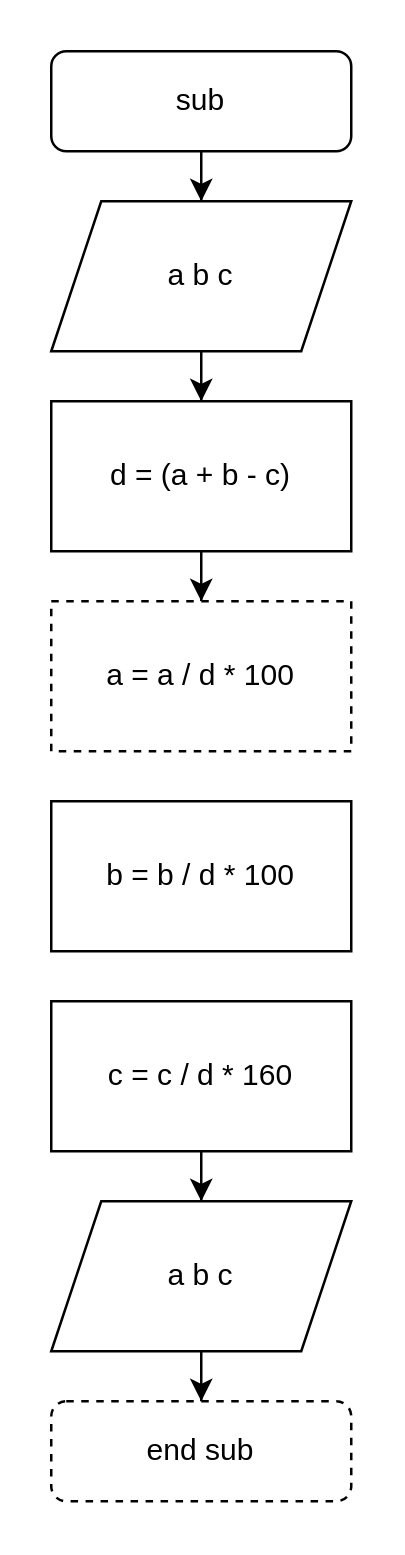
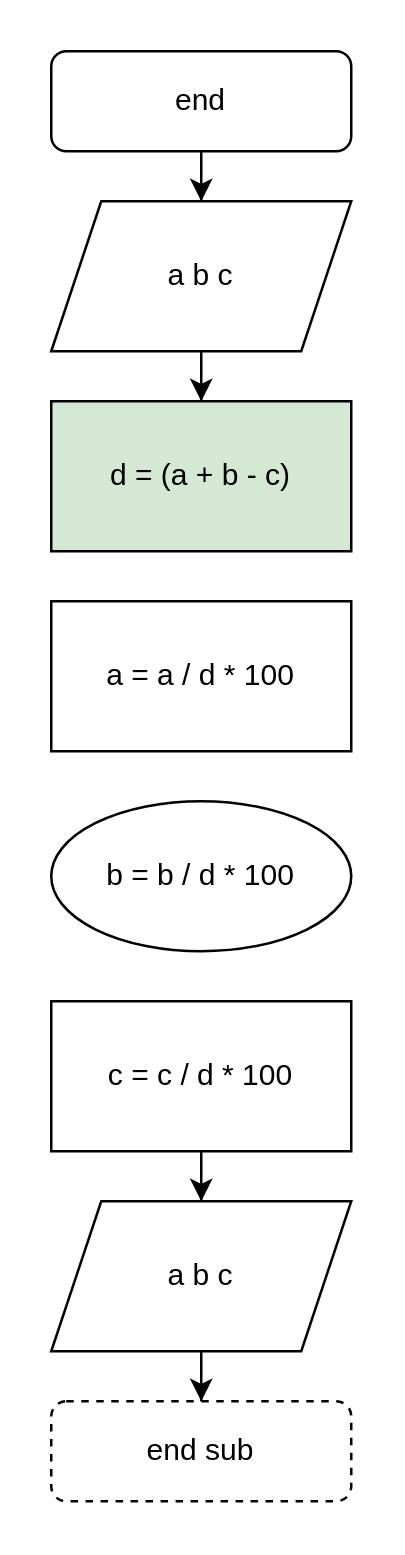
node "sub": label "sub" -> "end"
node "d = (a + b - c)": fillcolor #ffffff -> #d5e8d4
edge "d = (a + b - c)" -> "a = a / d * 100": removed
node "a = a / d * 100": style dashed -> solid
node "b = b / d * 100": shape rectangle -> ellipse
node "c = c / d * 160": label "c = c / d * 160" -> "c = c / d * 100"
